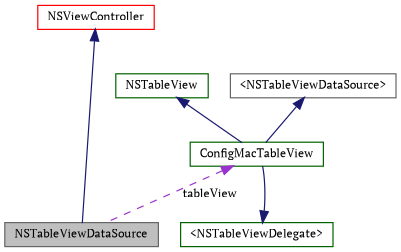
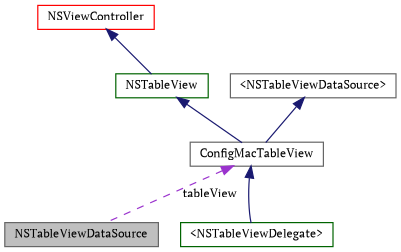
edge "NSTableViewDataSource" -> "NSViewController": now "NSTableView" -> "NSViewController"
node "ConfigMacTableView": color darkgreen -> gray40
edge "ConfigMacTableView" -> "<NSTableViewDelegate>": reversed
